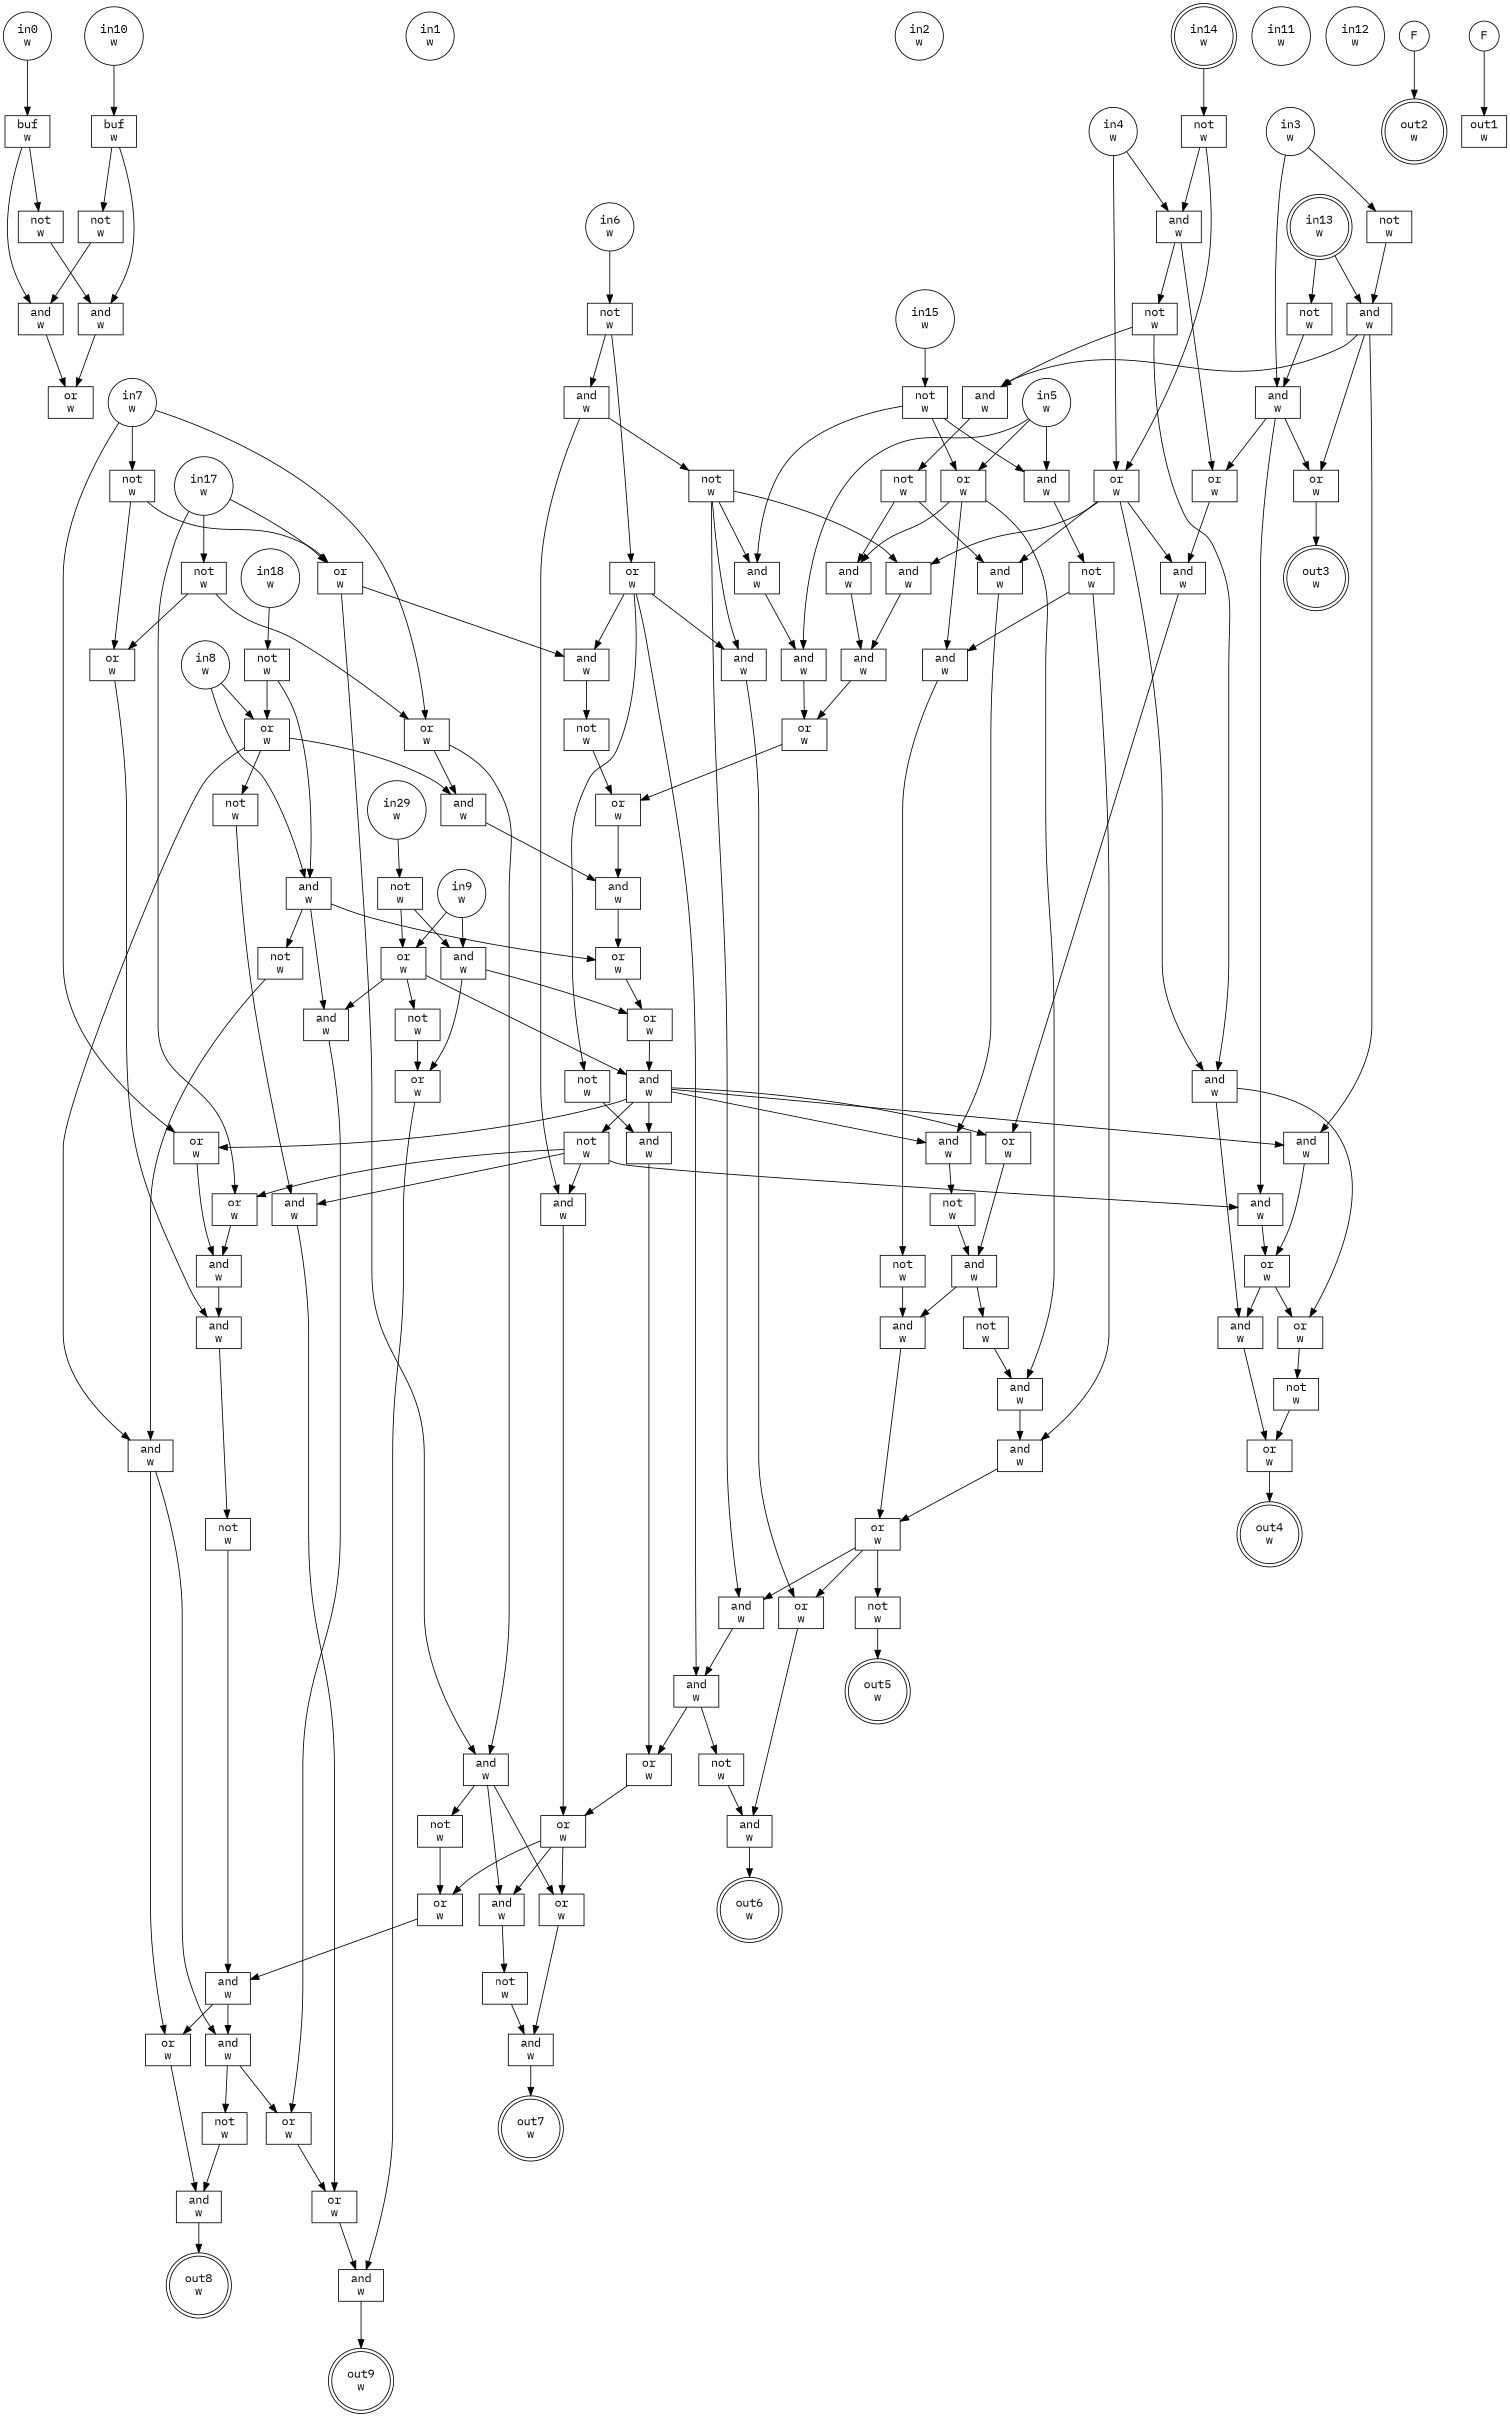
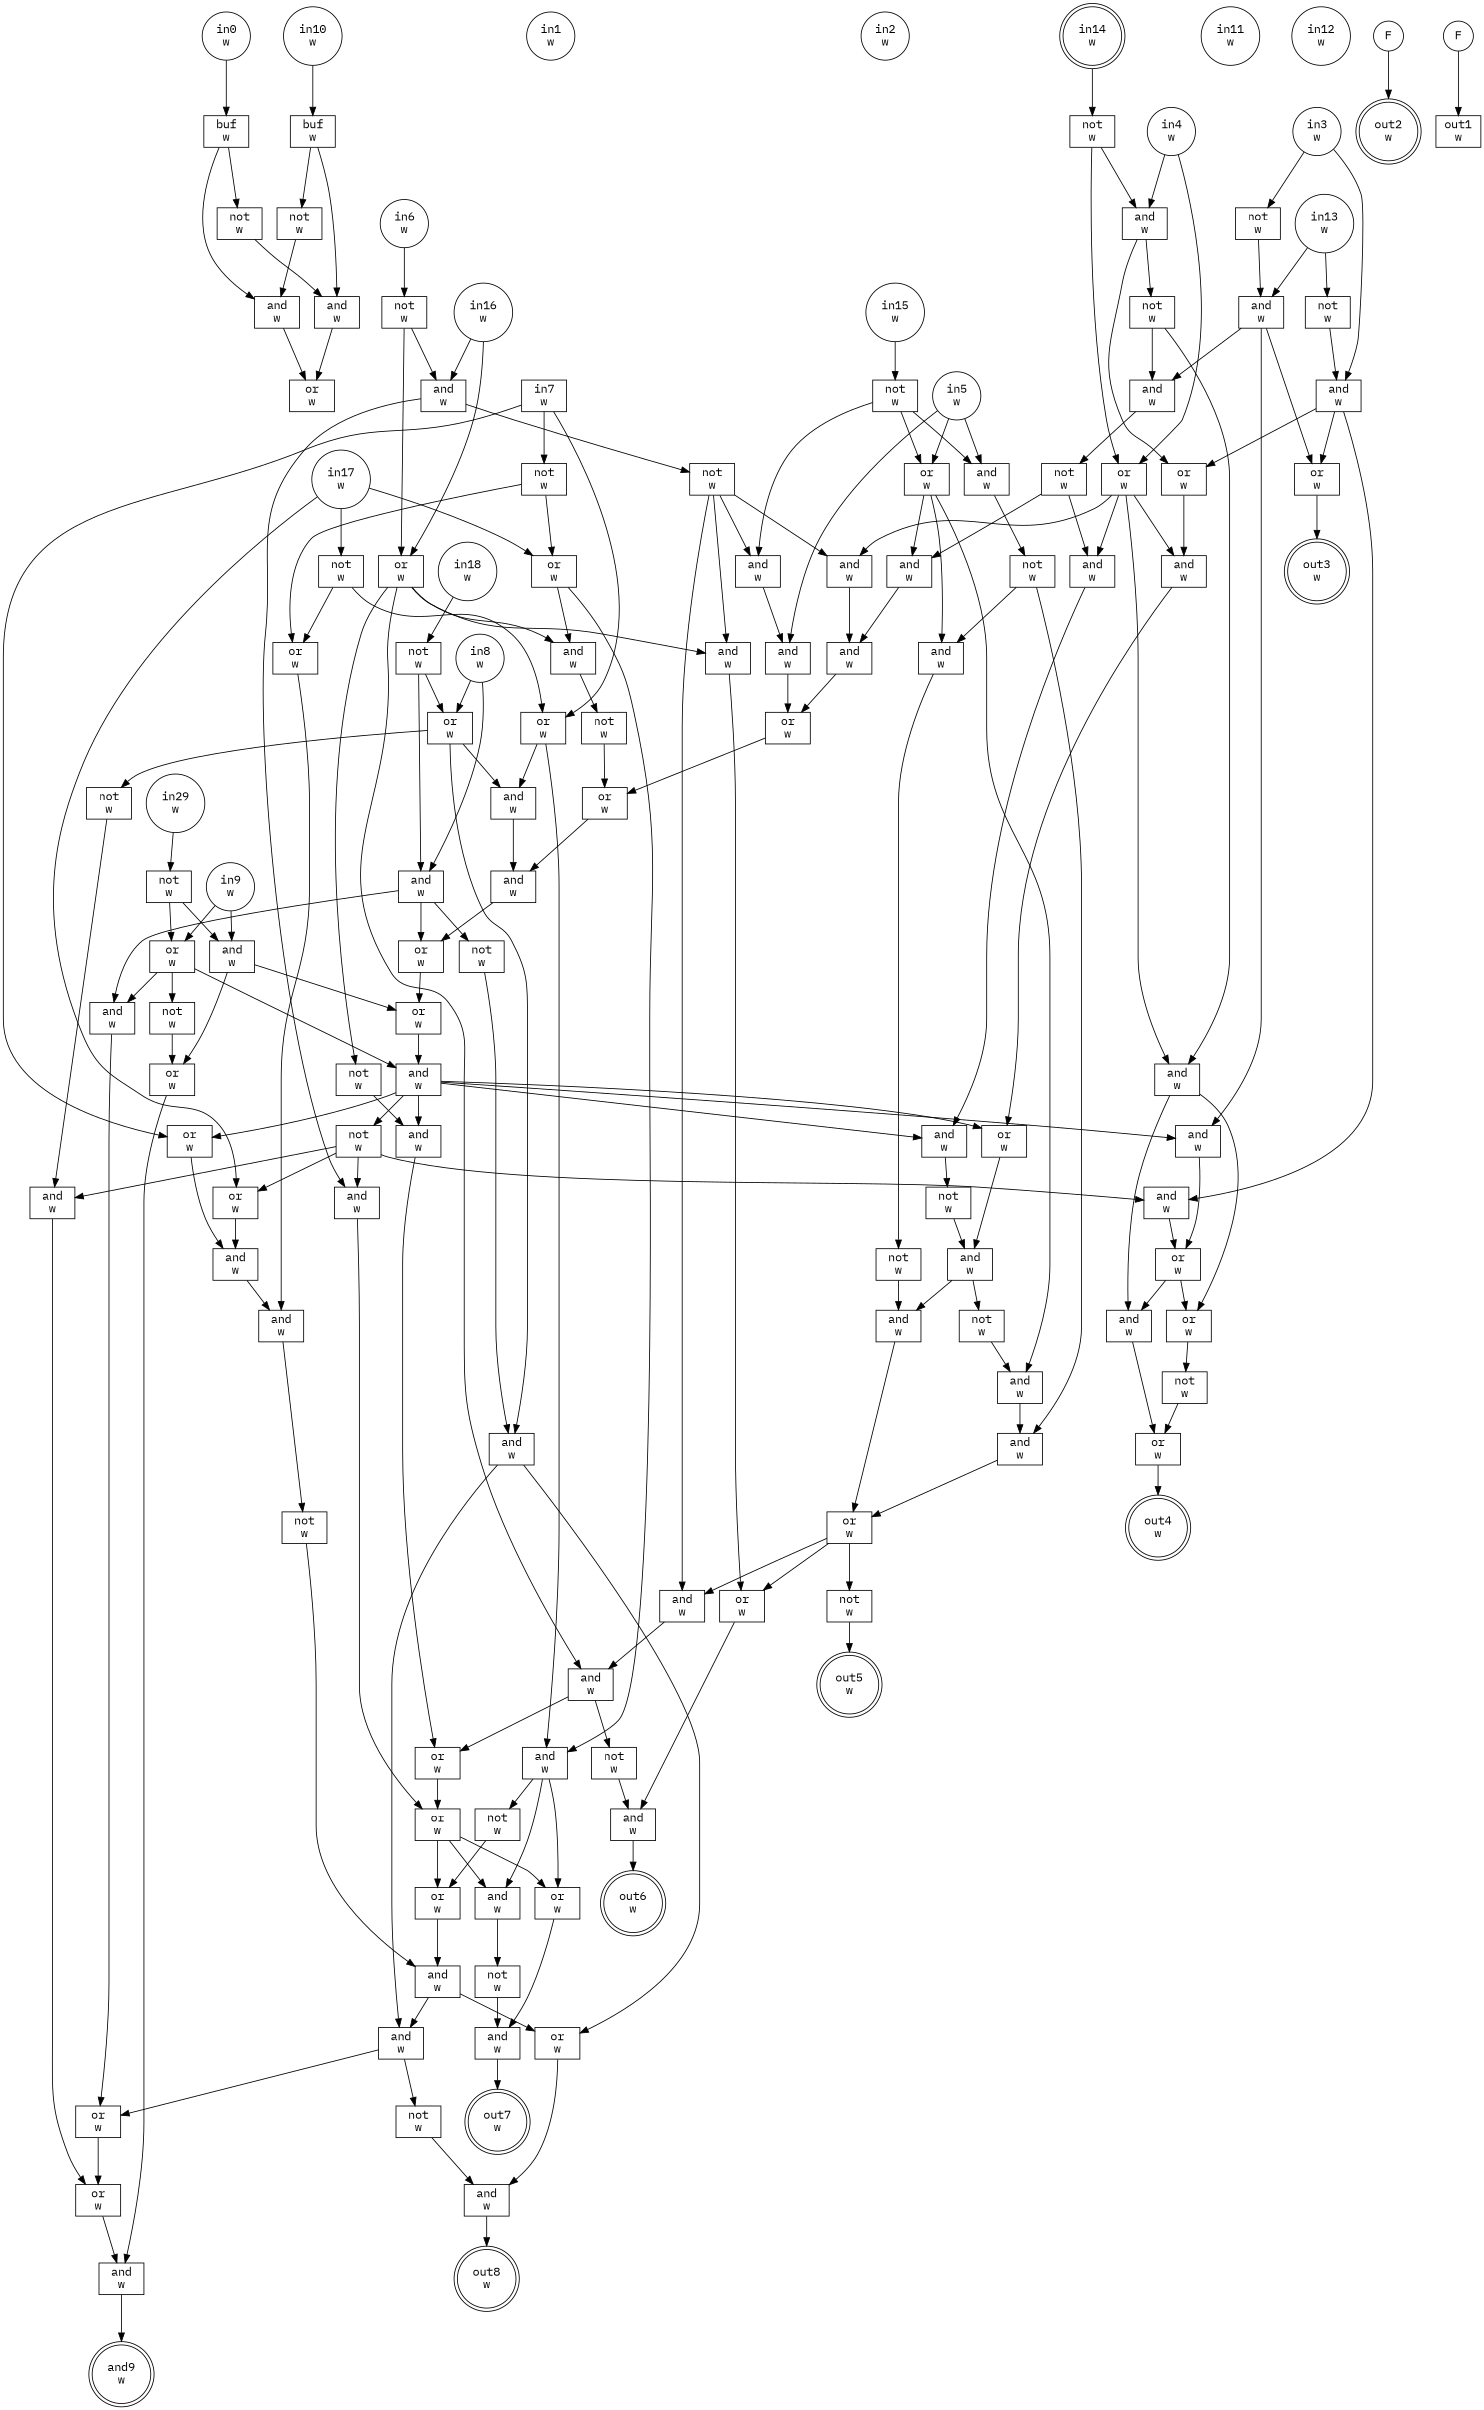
node "in13 w": shape doublecircle -> circle
node "in16 w": added
node "in7 w": shape circle -> box
node "out9 w": label "out9 w" -> "and9 w"
